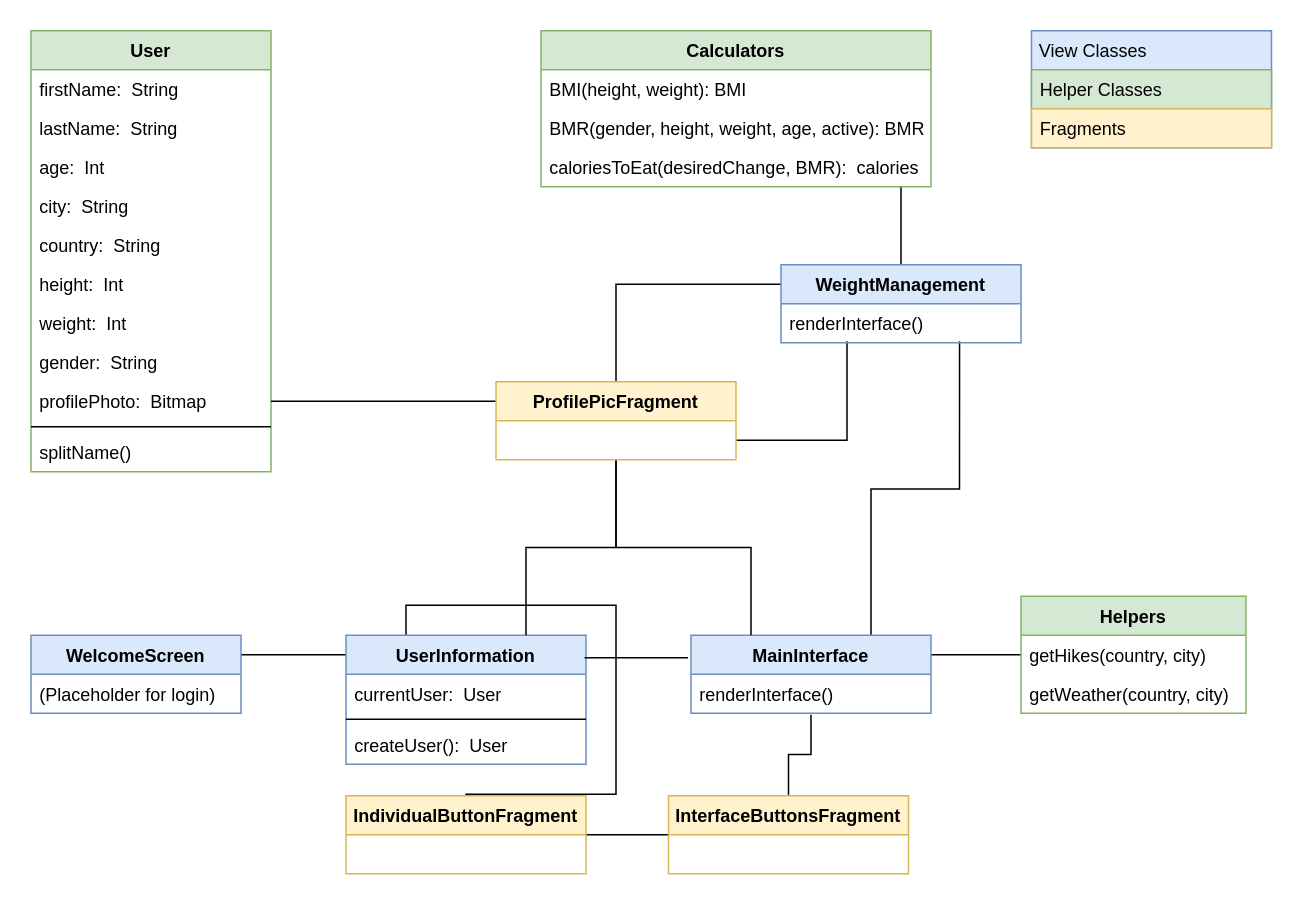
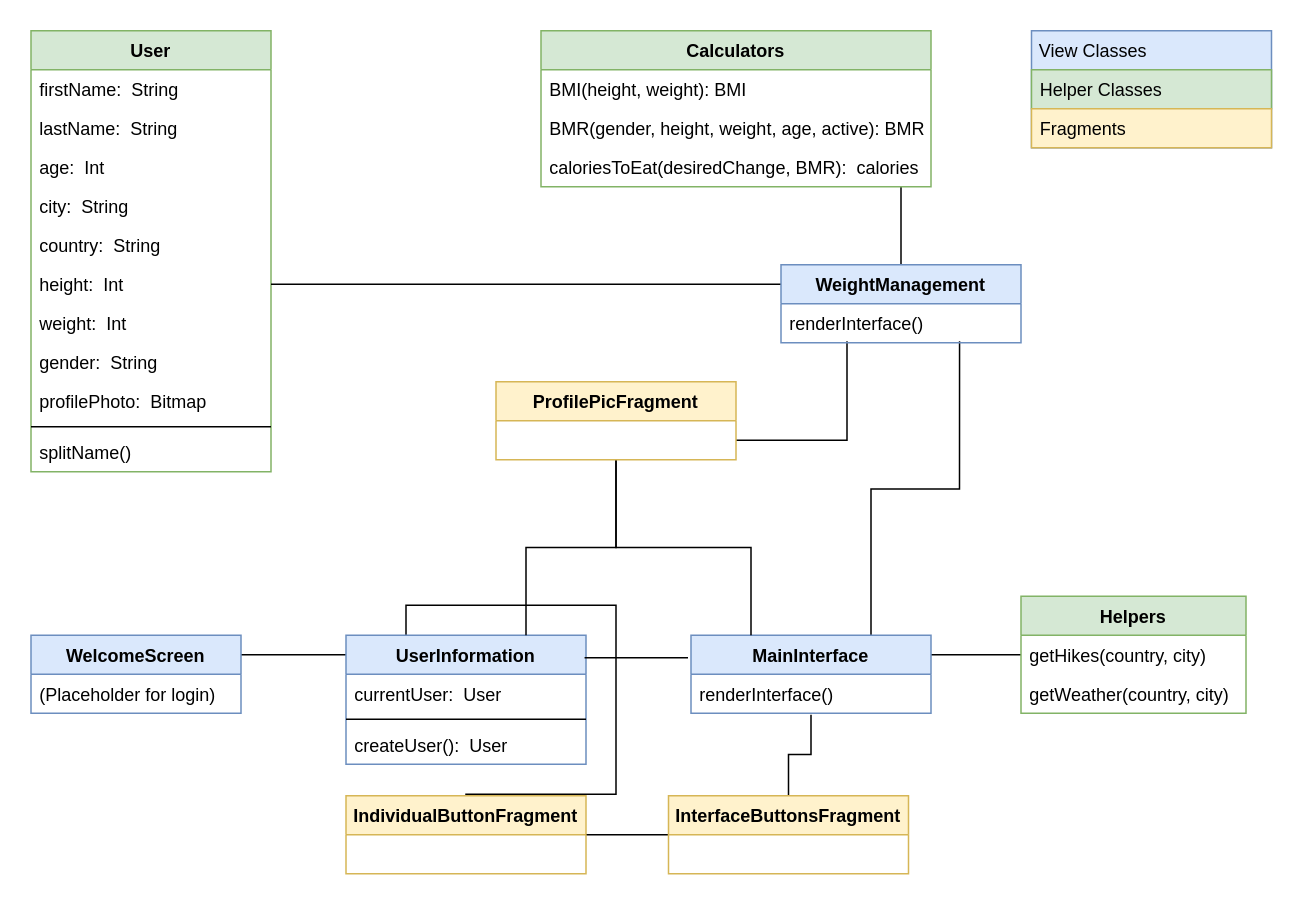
edge "WeightManagement" -- "ProfilePicFragment": now "WeightManagement" -- "height: Int"
edge "profilePhoto: Bitmap" -- "ProfilePicFragment": removed
